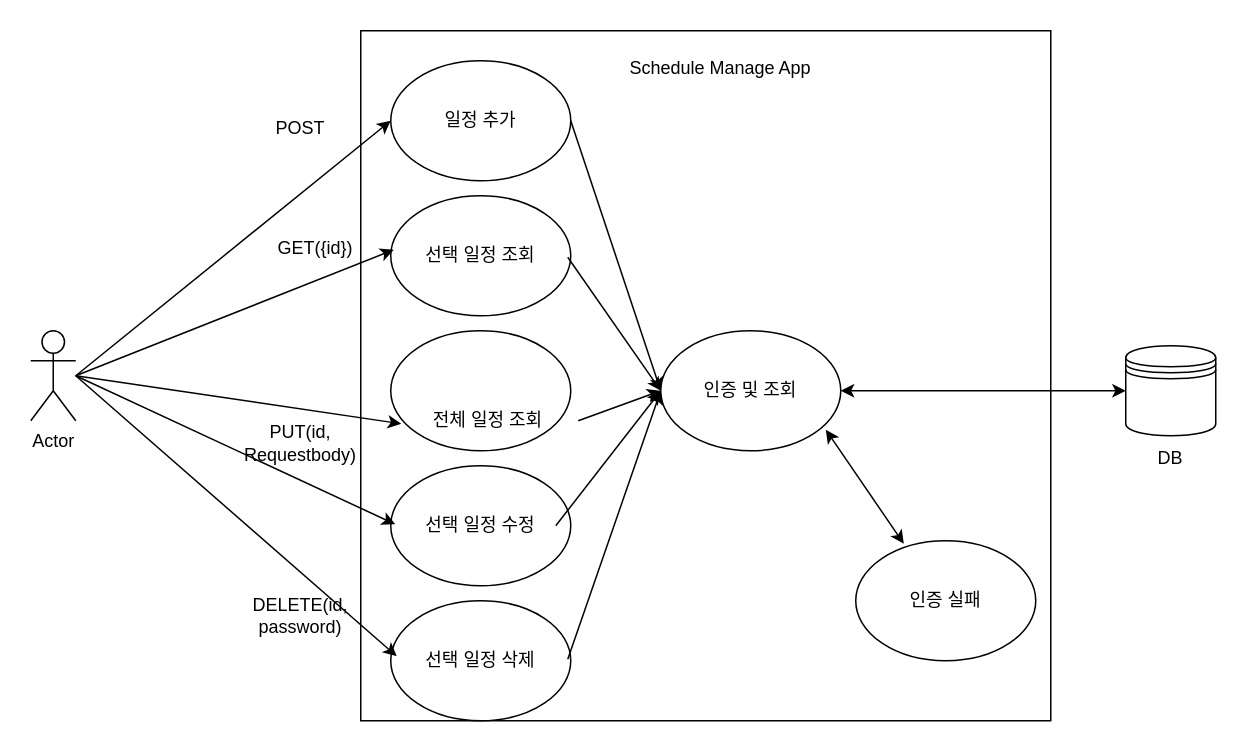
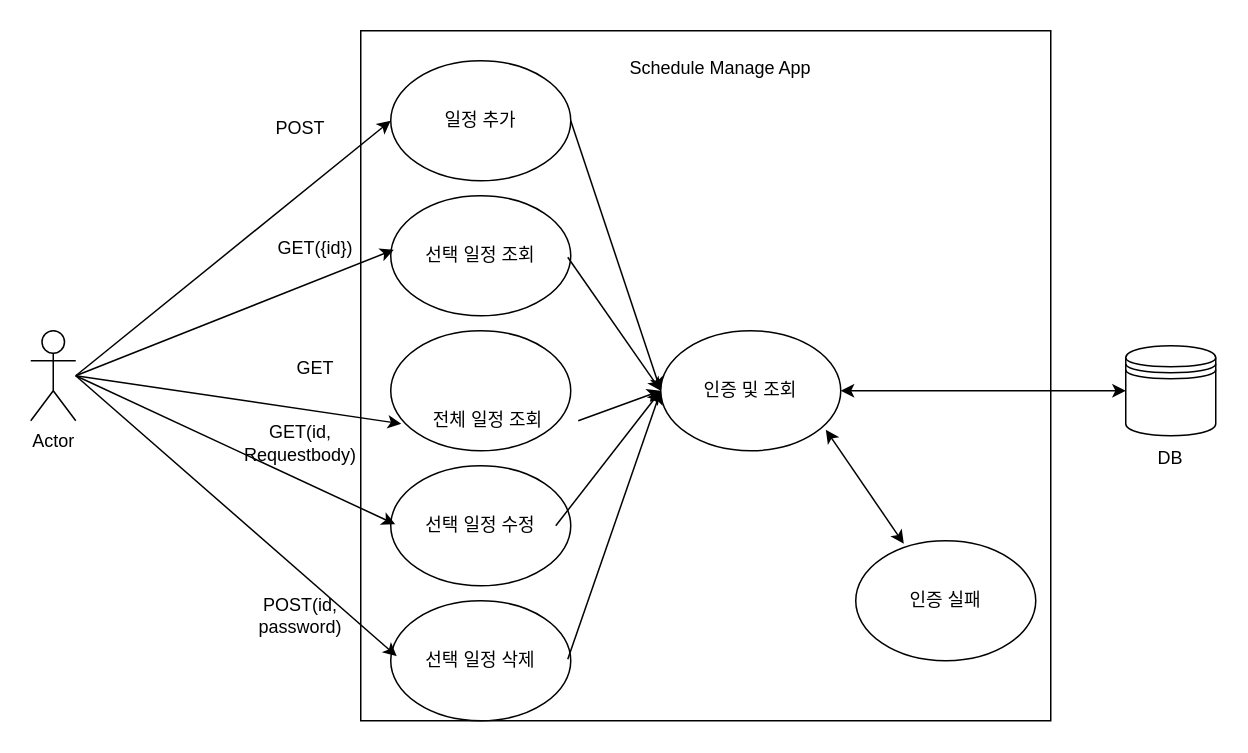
node "GET": added
node "PUT(id, Requestbody)": label "PUT(id, Requestbody)" -> "GET(id, Requestbody)"
node "DELETE(id, password)": label "DELETE(id, password)" -> "POST(id, password)"
